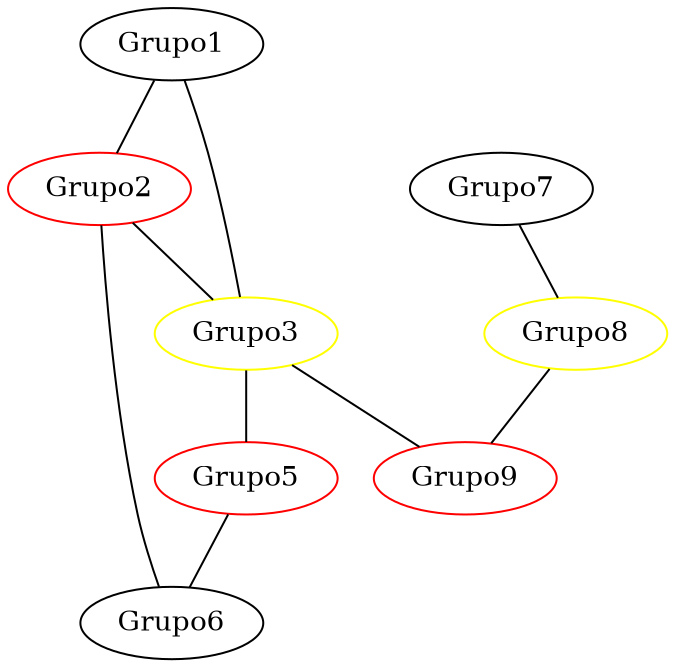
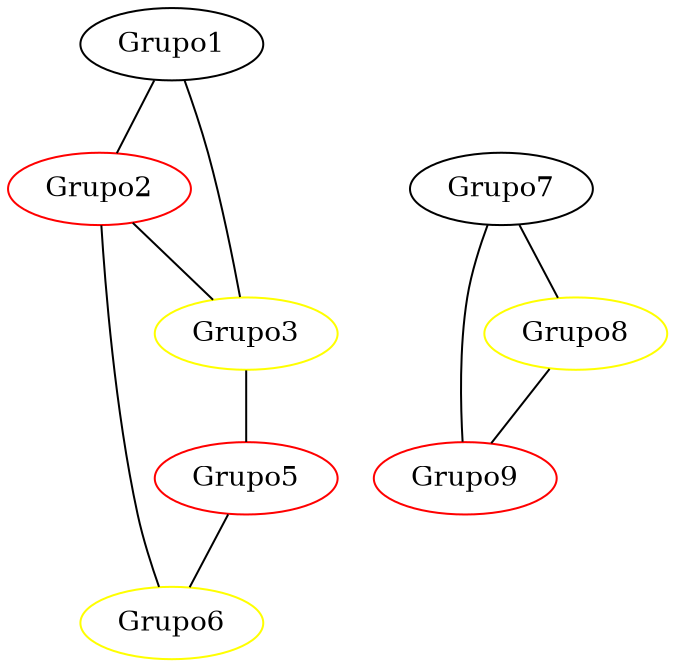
edge "Grupo3" -- "Grupo9": now "Grupo7" -- "Grupo9"
node "Grupo6": color black -> yellow
